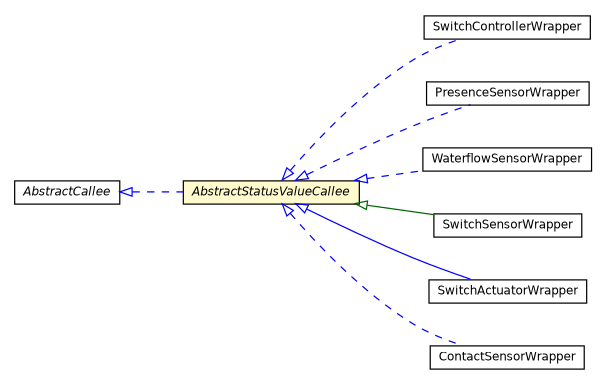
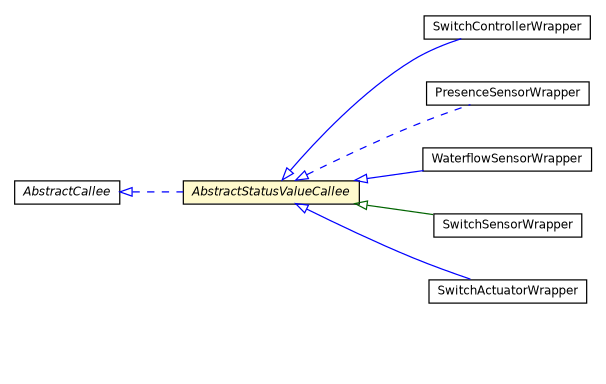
edge "SwitchControllerWrapper" -> "AbstractStatusValueCallee": style dashed -> solid
edge "WaterflowSensorWrapper" -> "AbstractStatusValueCallee": style dashed -> solid
node "ContactSensorWrapper": removed
